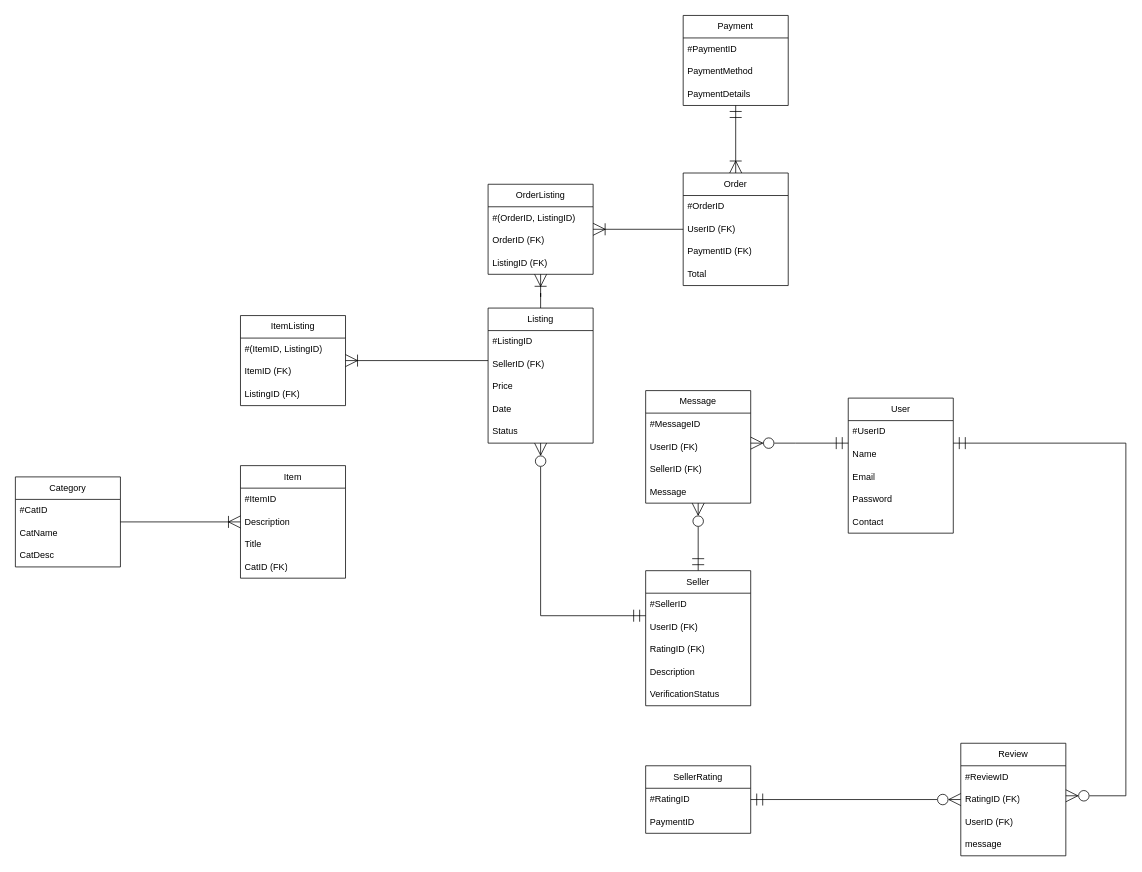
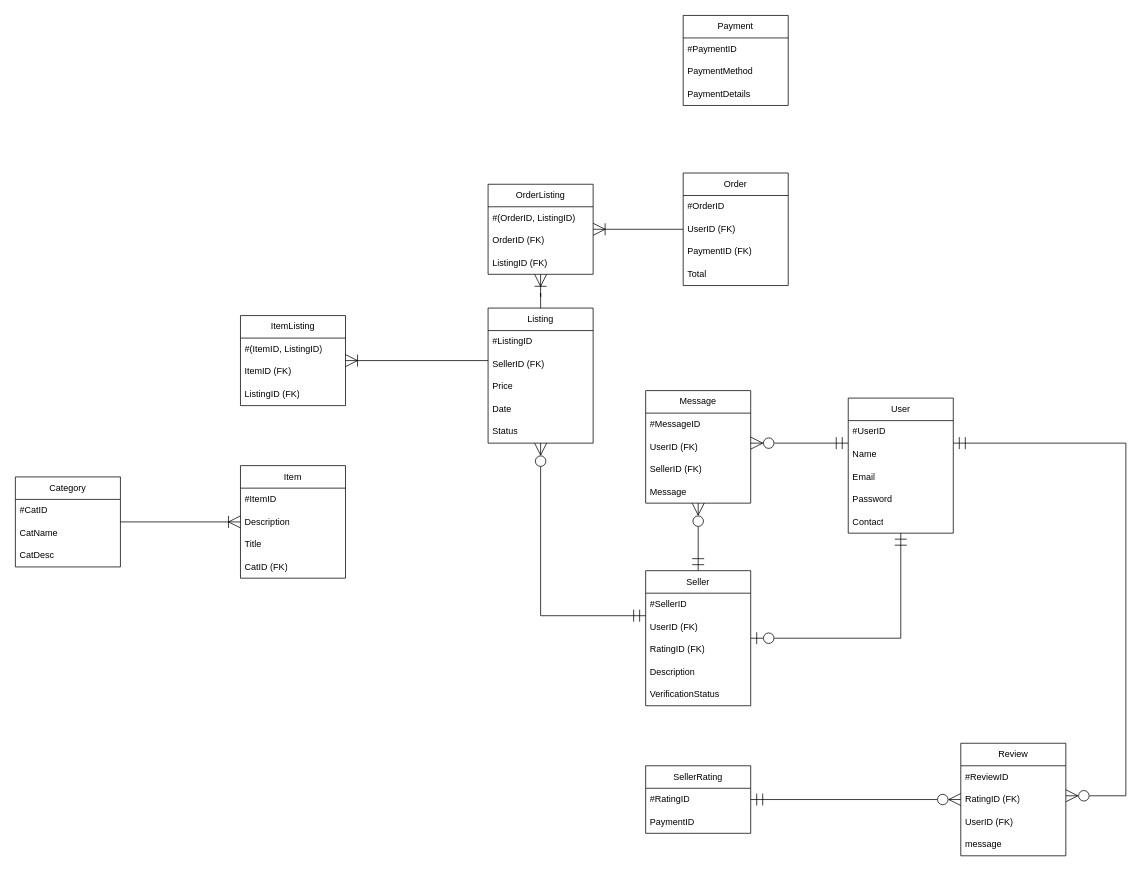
edge "Payment" -- "Order": removed
edge "User" -- "Seller": added
